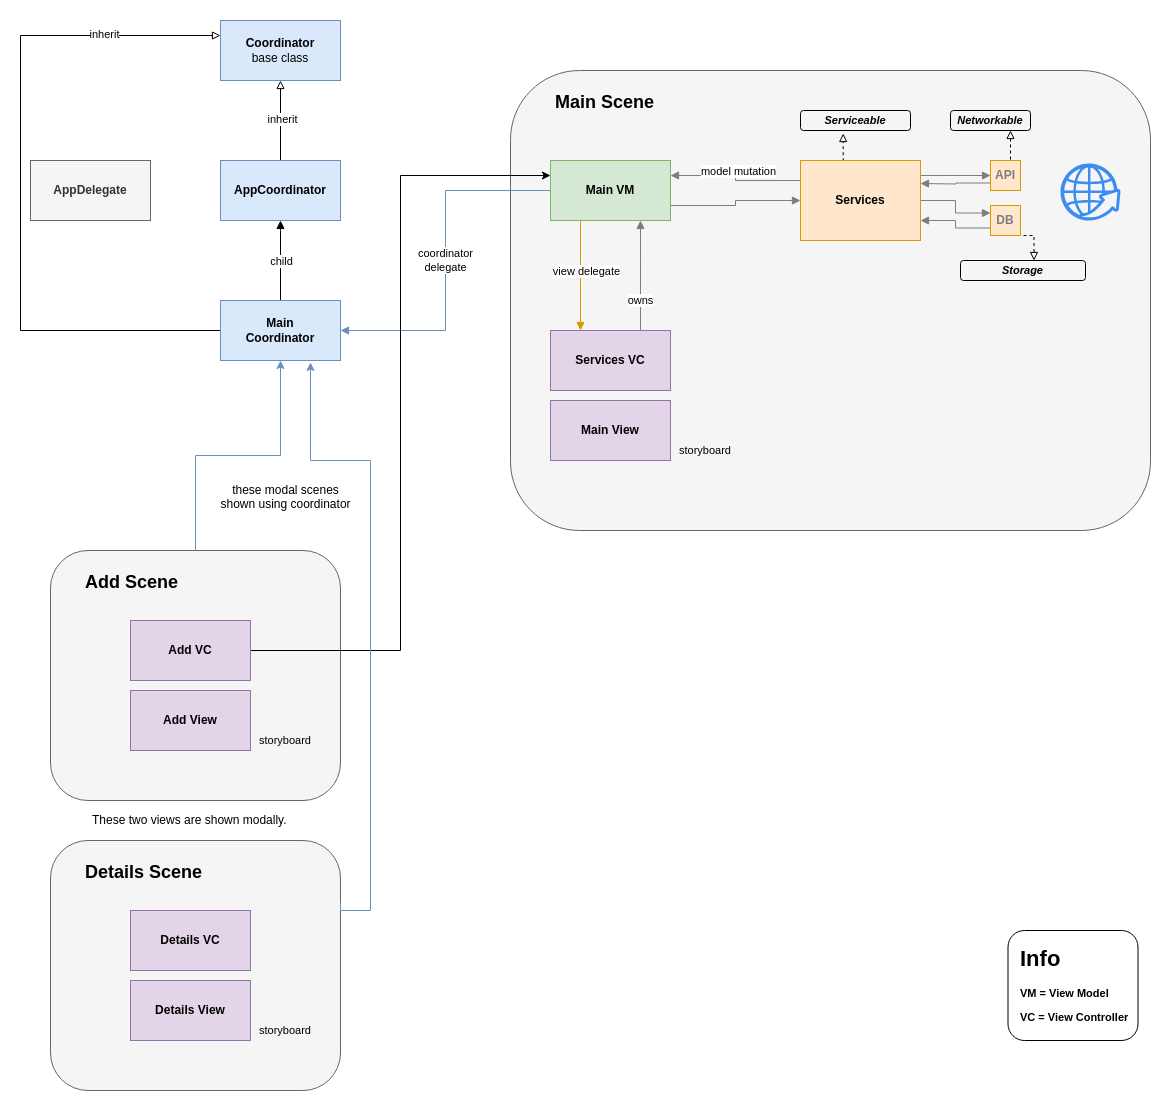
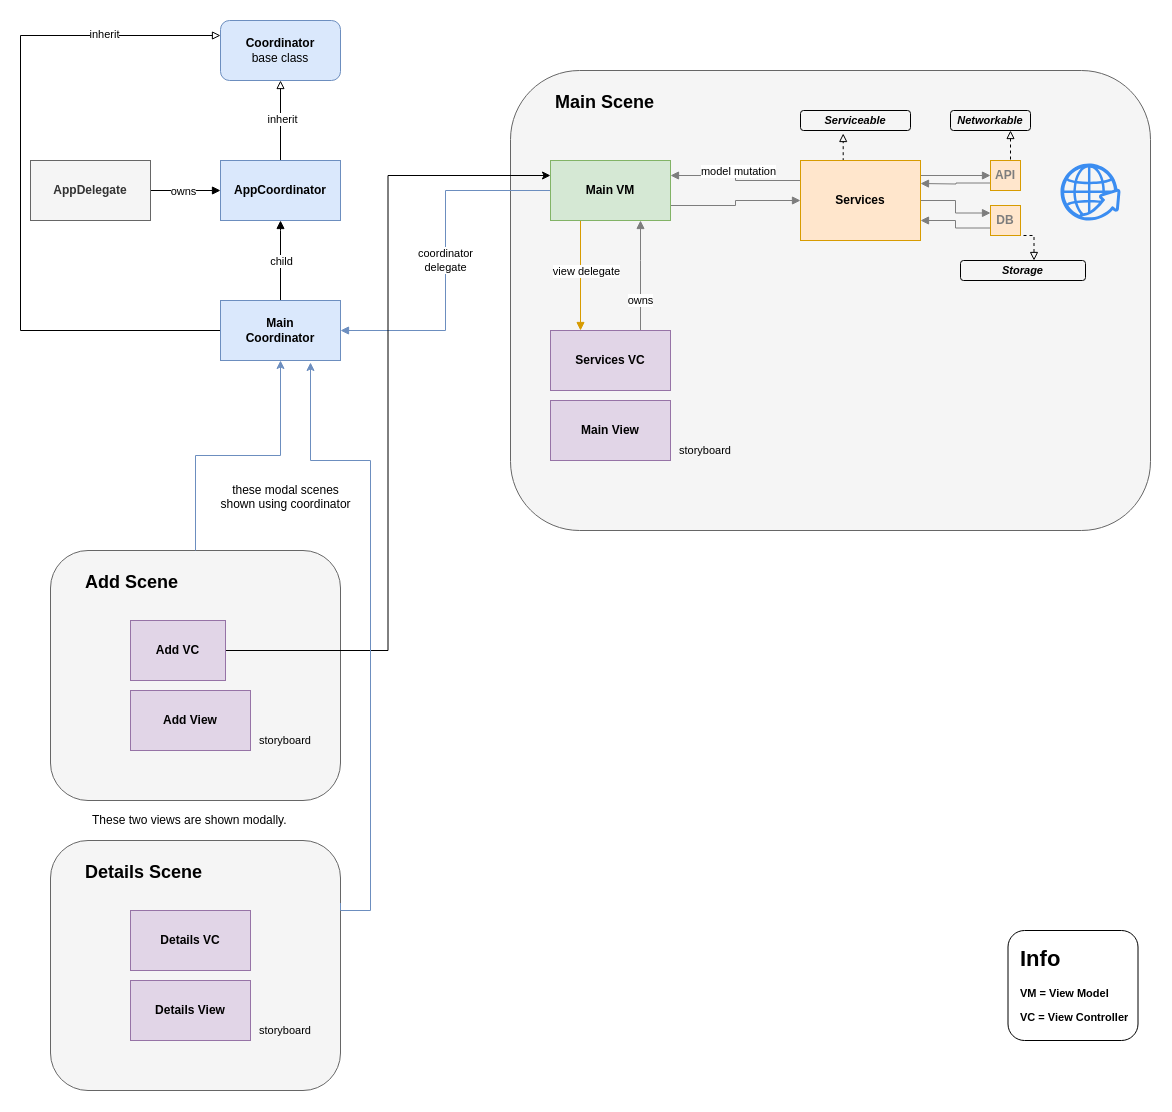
node "Coordinator base class": shape rectangle -> rounded rectangle
edge "AppDelegate" -> "AppCoordinator": added, label "owns"
node "Add VC": size 120x60 -> 95x60
